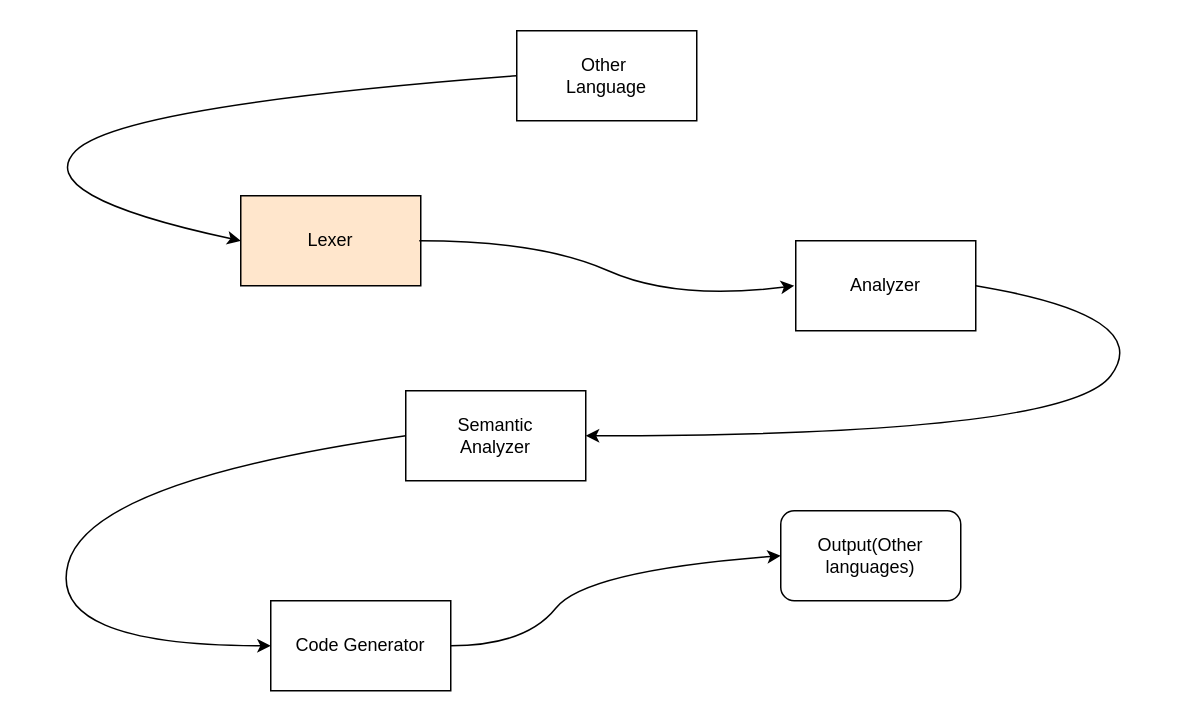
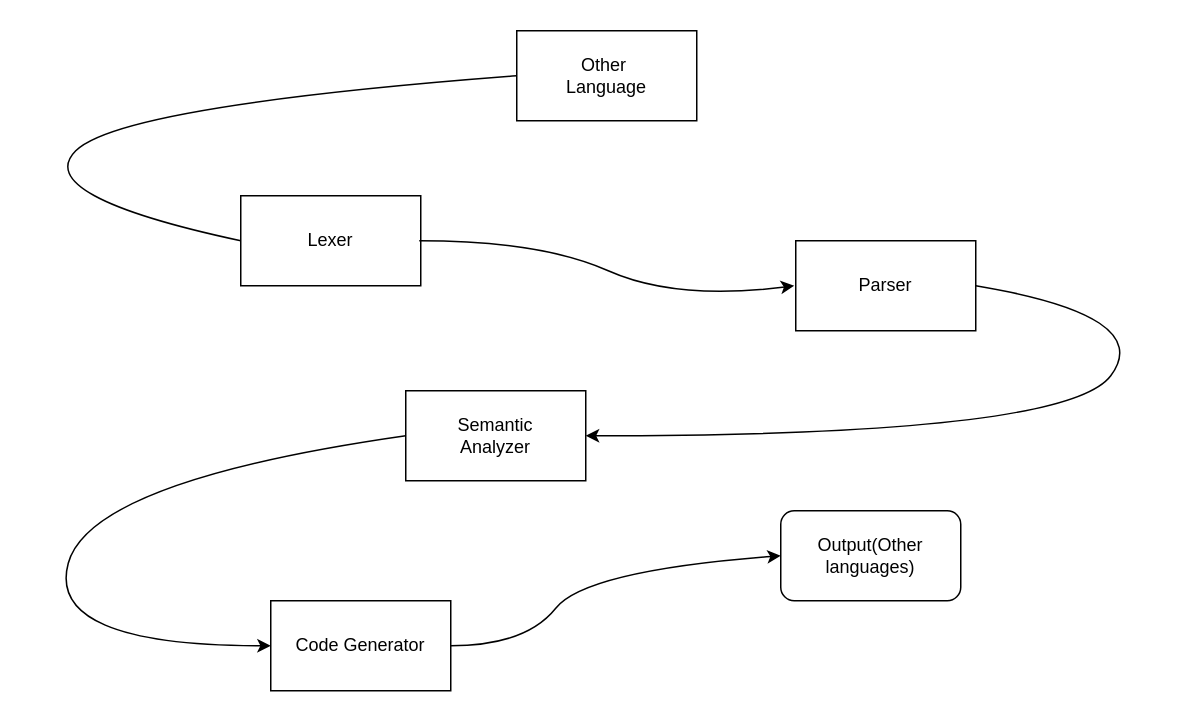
edge "Other Language" -> "Lexer": arrowhead classic -> none
node "Lexer": fillcolor #ffe6cc -> #ffffff
node "Analyzer": label "Analyzer" -> "Parser"
